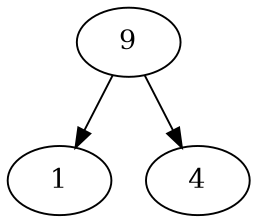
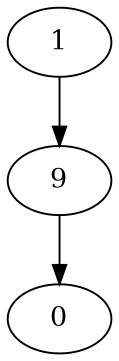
edge "9" -> "1": reversed
node "4": label "4" -> "0"
